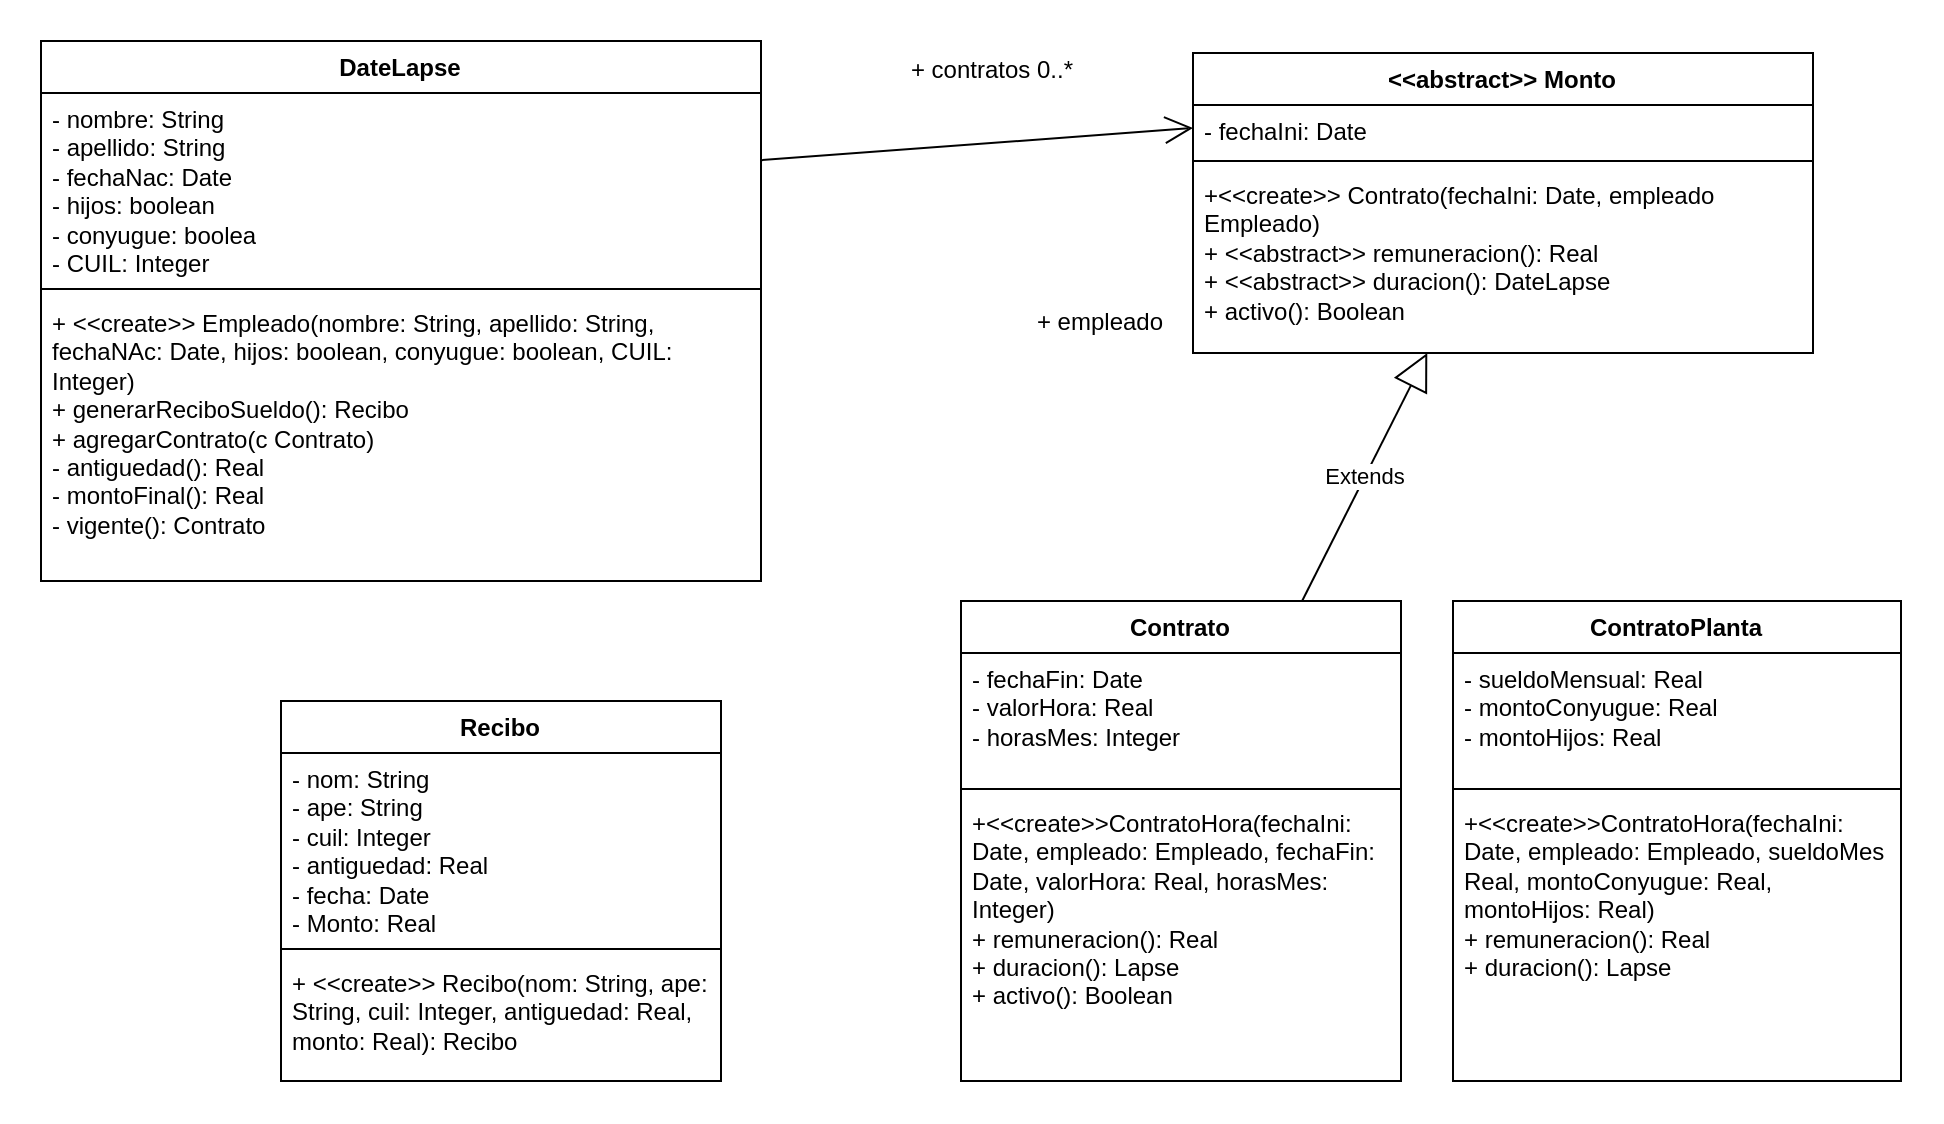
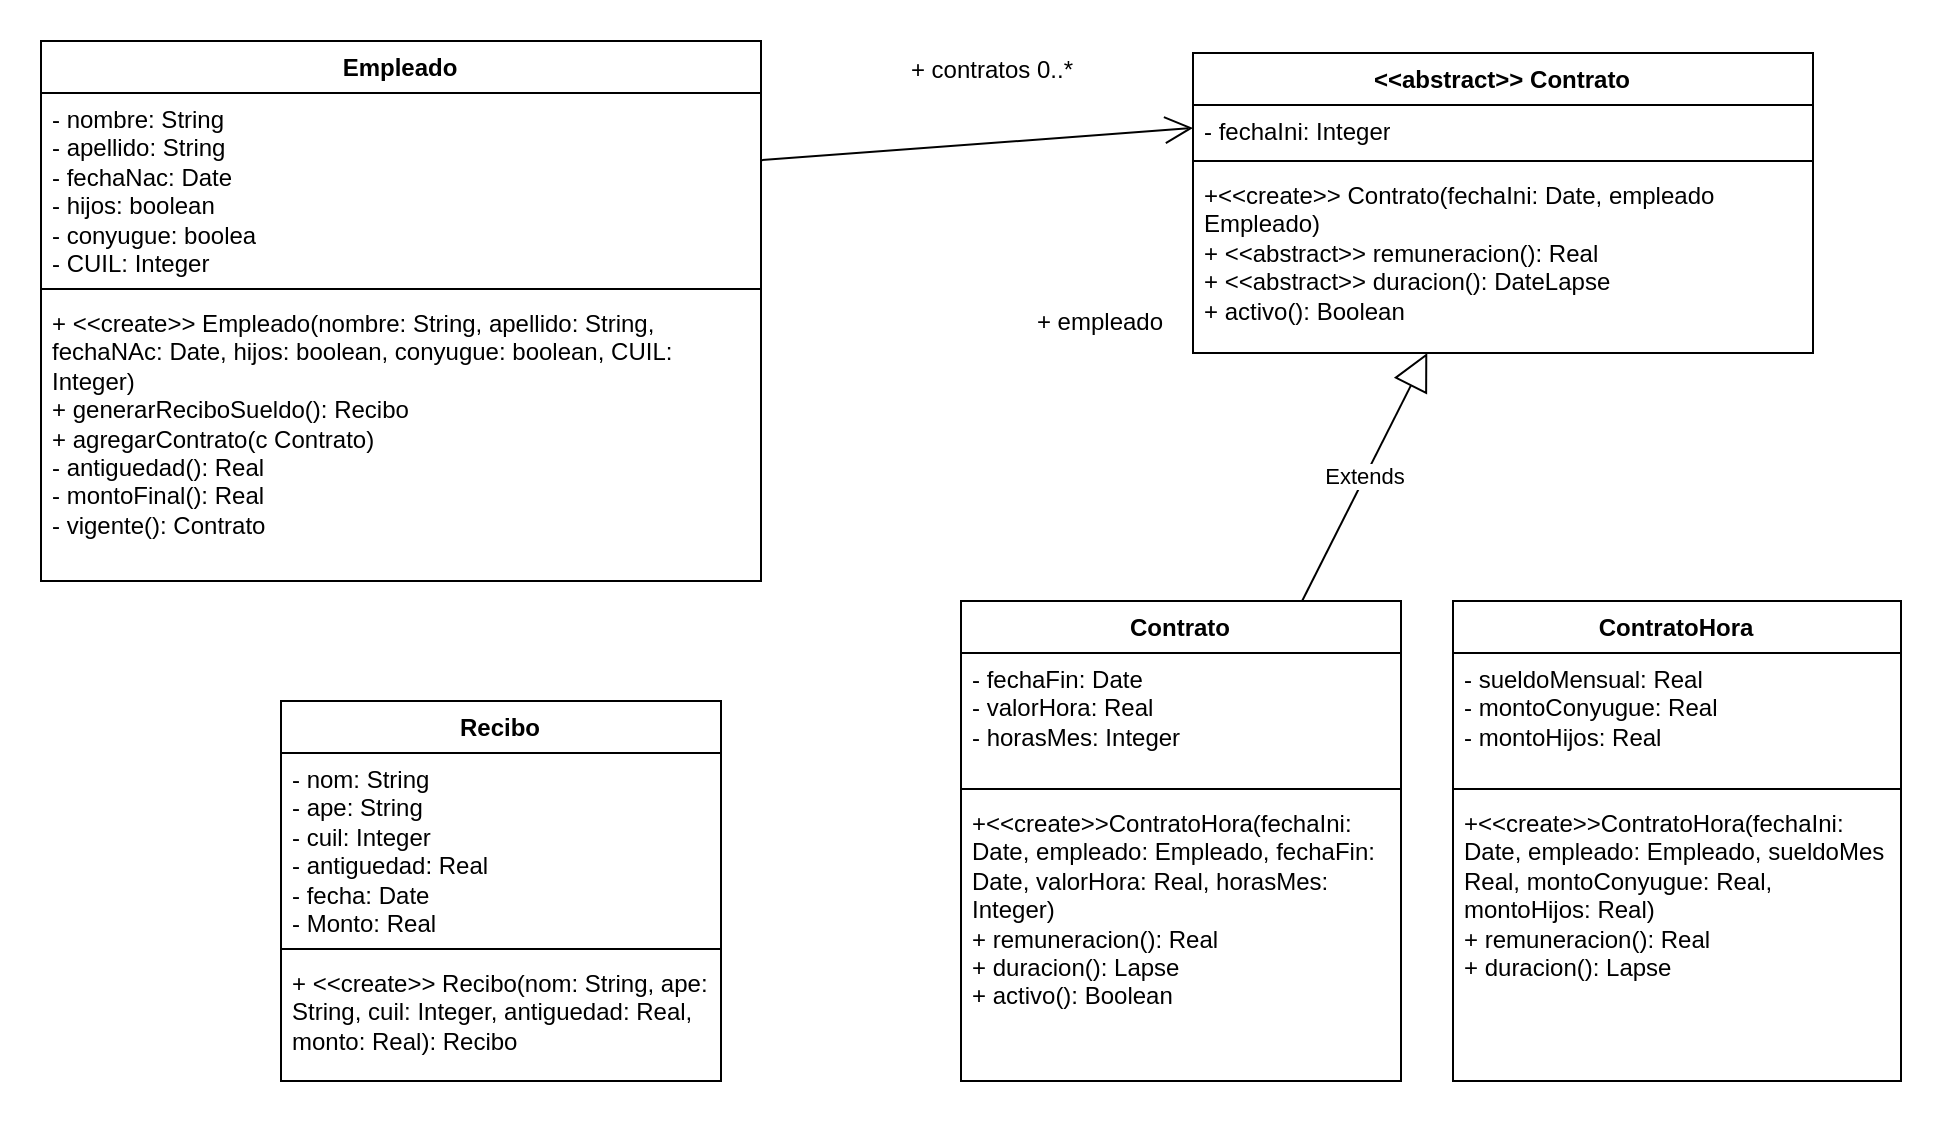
node "DateLapse": label "DateLapse" -> "Empleado"
node "<<abstract>> Monto": label "<<abstract>> Monto" -> "<<abstract>> Contrato"
node "- fechaIni: Date": label "- fechaIni: Date" -> "- fechaIni: Integer"
node "ContratoPlanta": label "ContratoPlanta" -> "ContratoHora"
